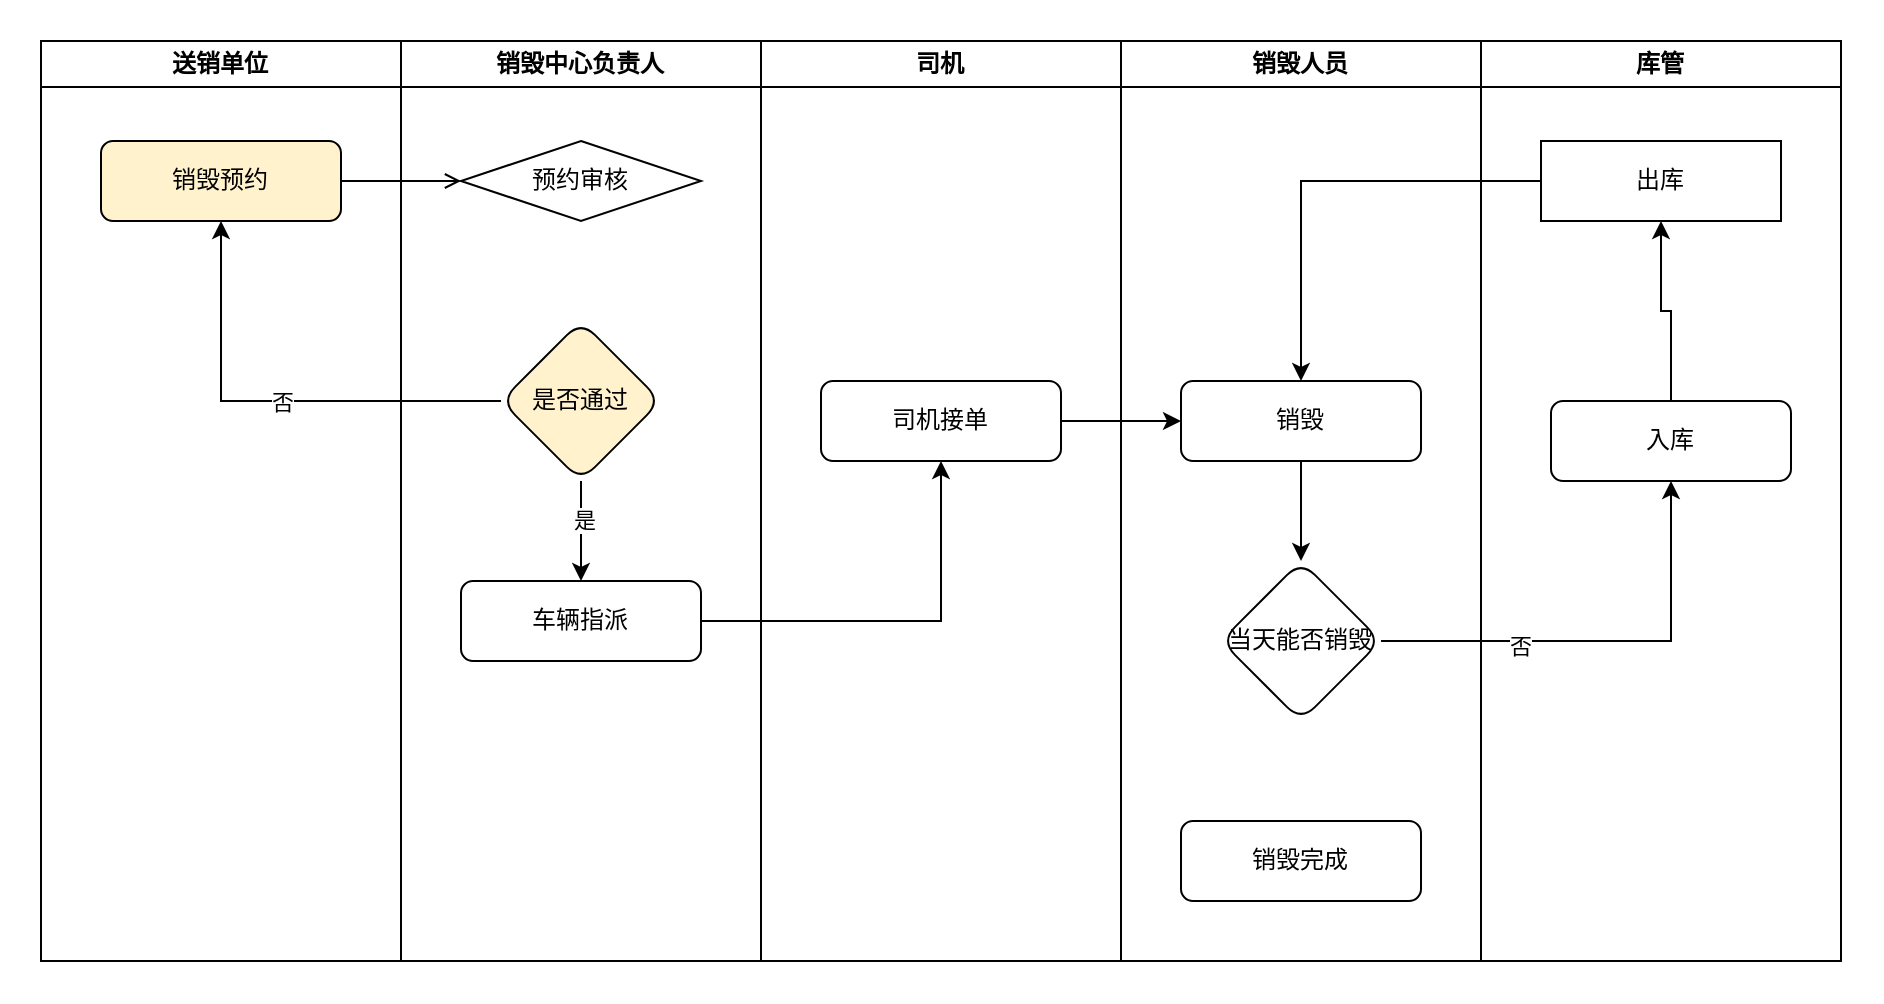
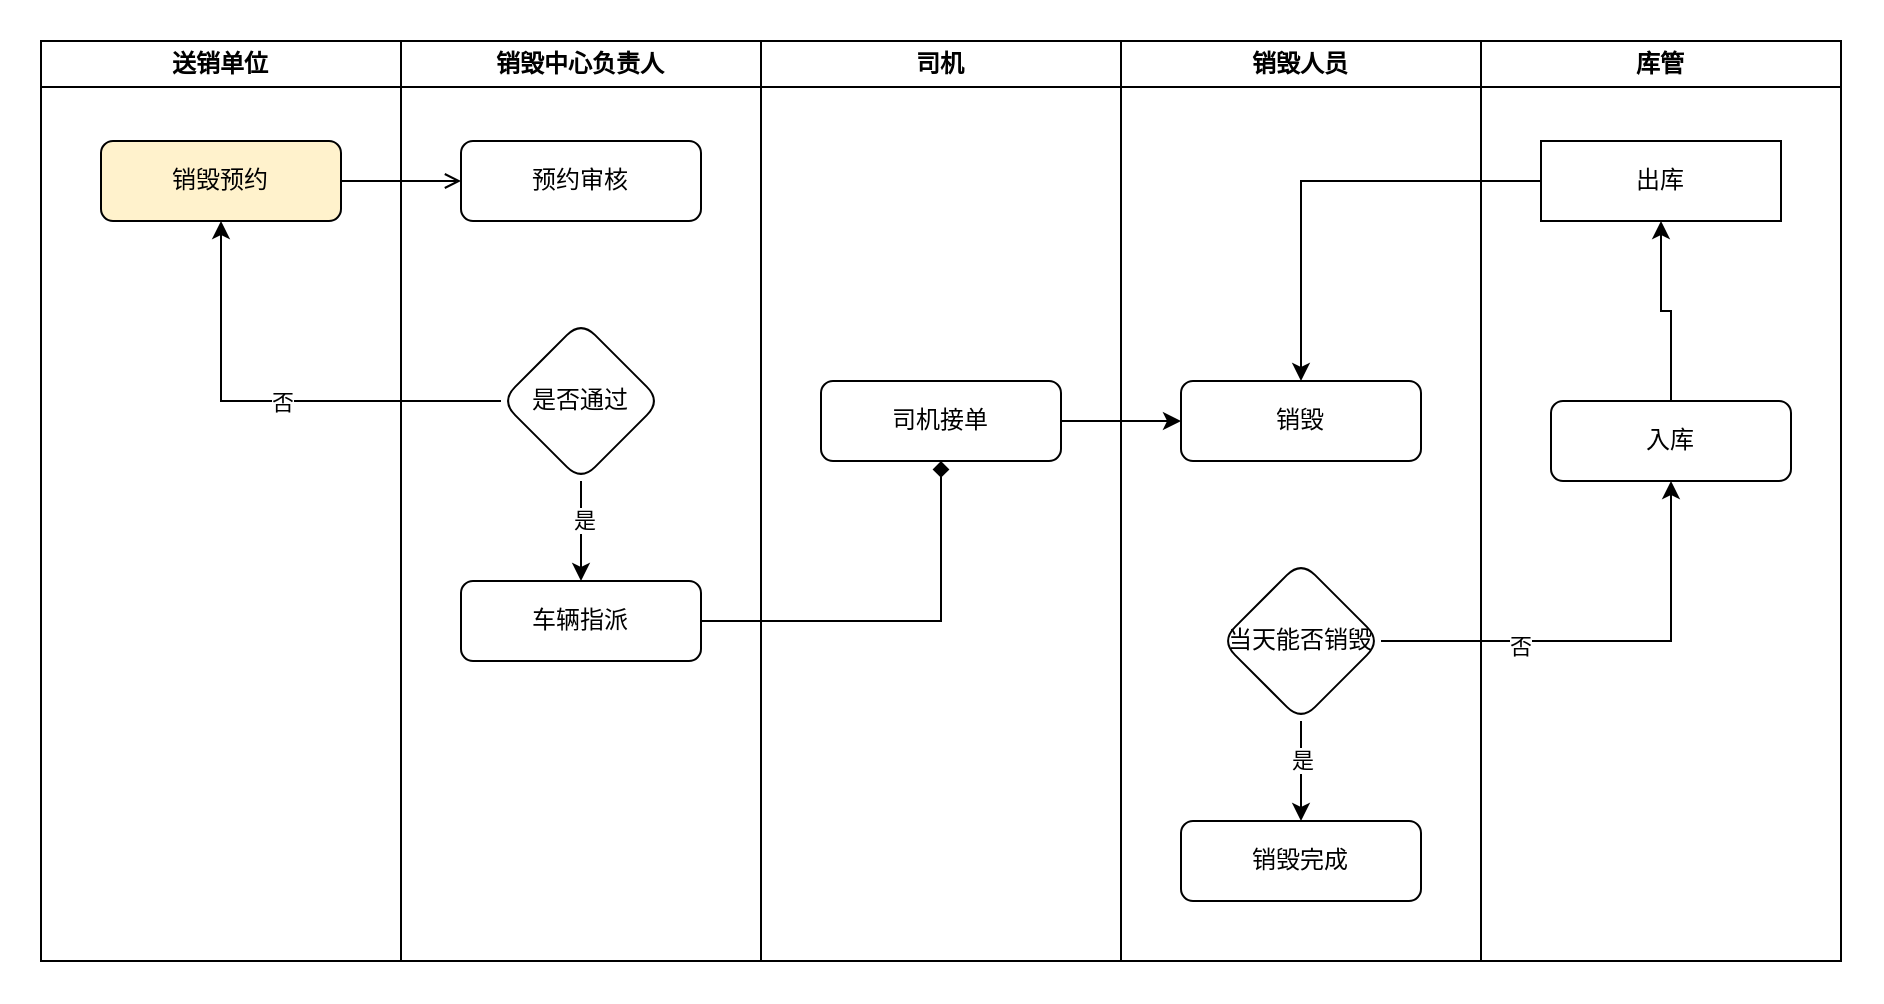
node "预约审核": shape diamond -> rounded rectangle
node "是否通过": fillcolor #fff2cc -> #ffffff
edge "车辆指派" -> "司机接单": arrowhead classic -> diamond
edge "销毁" -> "当天能否销毁": removed
edge "当天能否销毁" -> "销毁完成": added, label "是"
